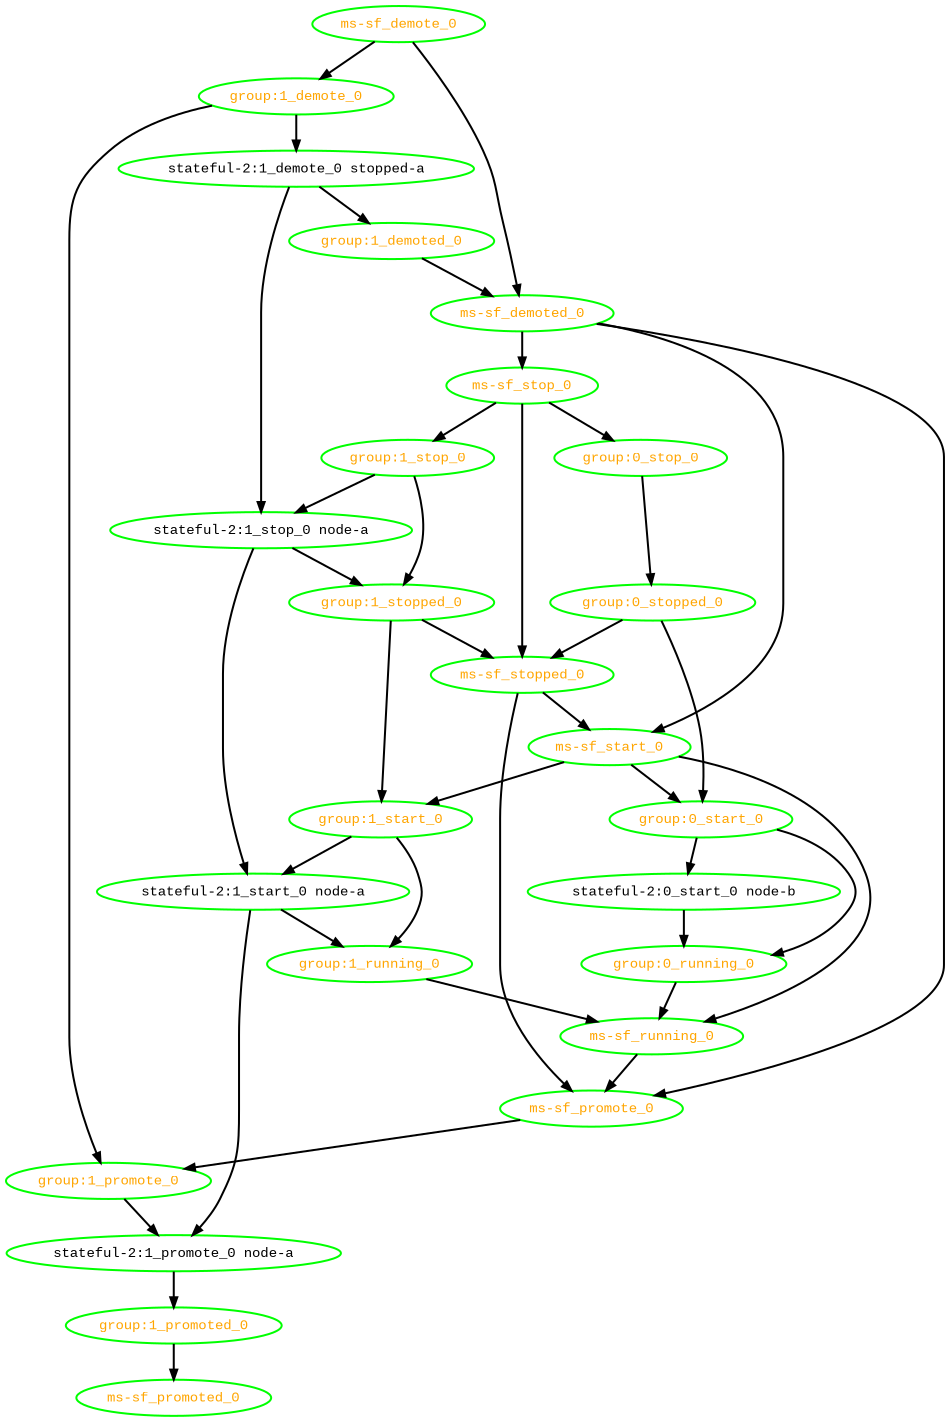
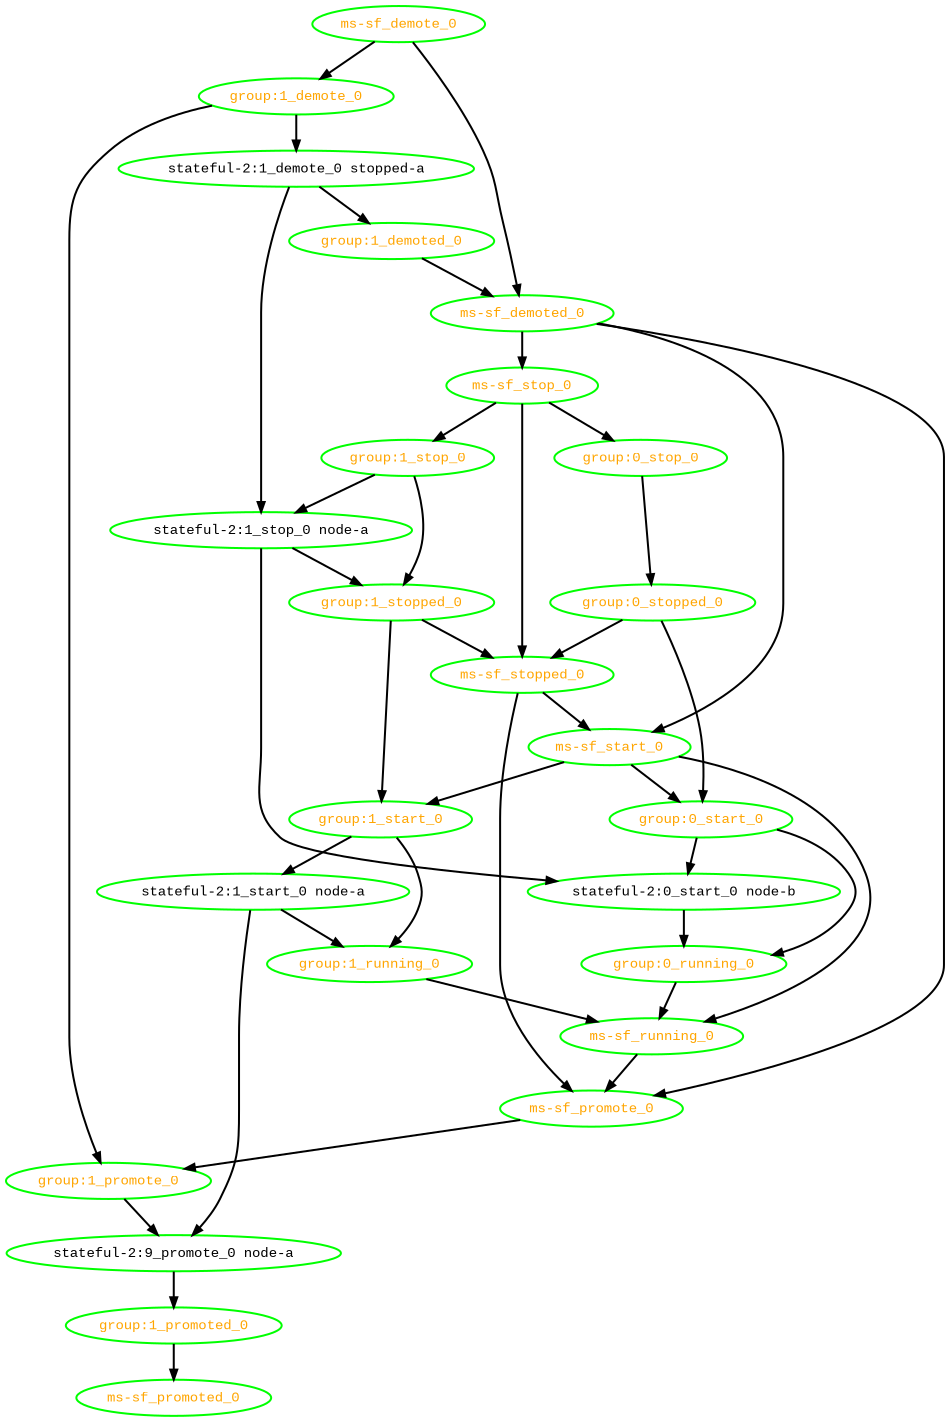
edge "stateful-2:1_stop_0 node-a" -> "stateful-2:1_start_0 node-a": now "stateful-2:1_stop_0 node-a" -> "stateful-2:0_start_0 node-b"
node "stateful-2:1_promote_0 node-a": label "stateful-2:1_promote_0 node-a" -> "stateful-2:9_promote_0 node-a"
